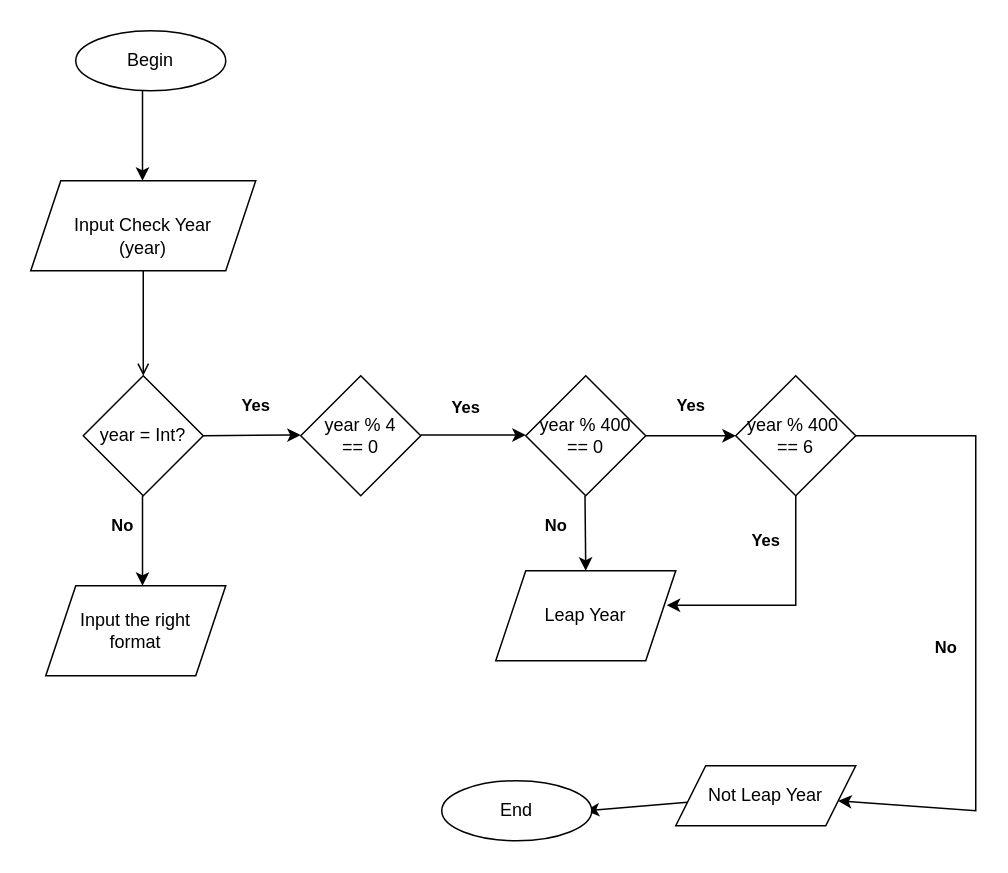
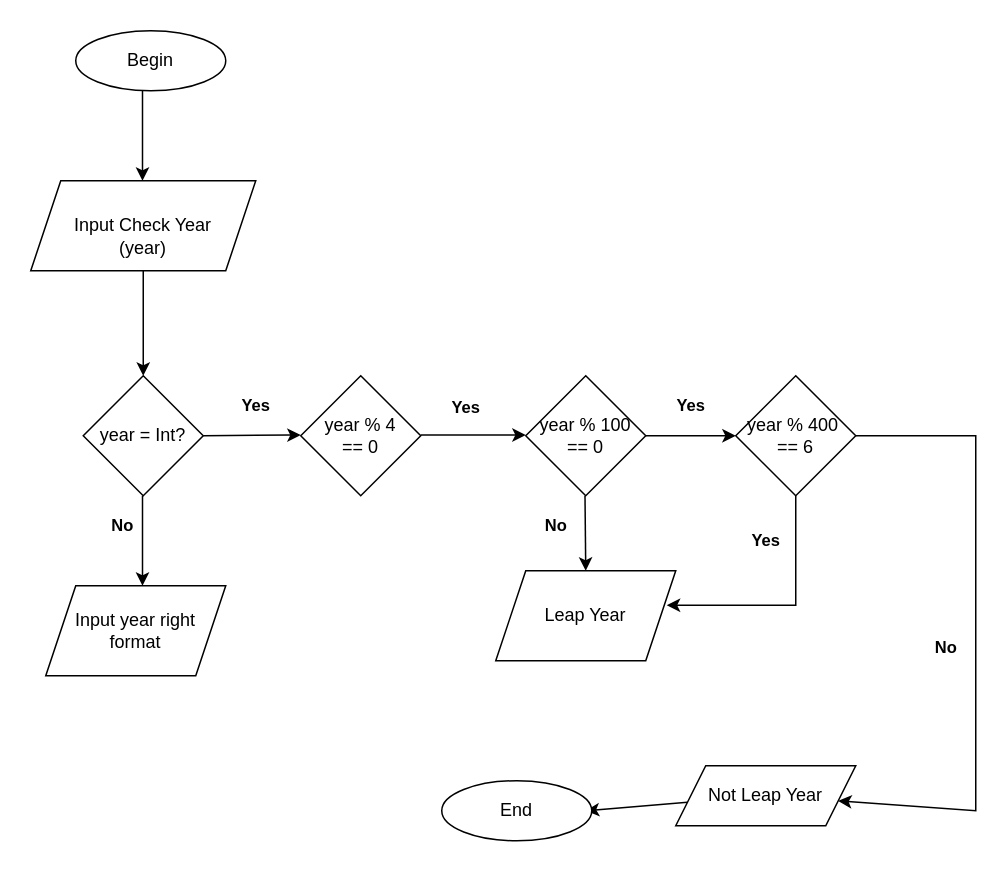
edge "Input Check Year (year)" -> "year = Int?": arrowhead open -> classic
node "year % 400 == 0": label "year % 400 == 0" -> "year % 100 == 0"
node "Input the right format": label "Input the right format" -> "Input year right format"
